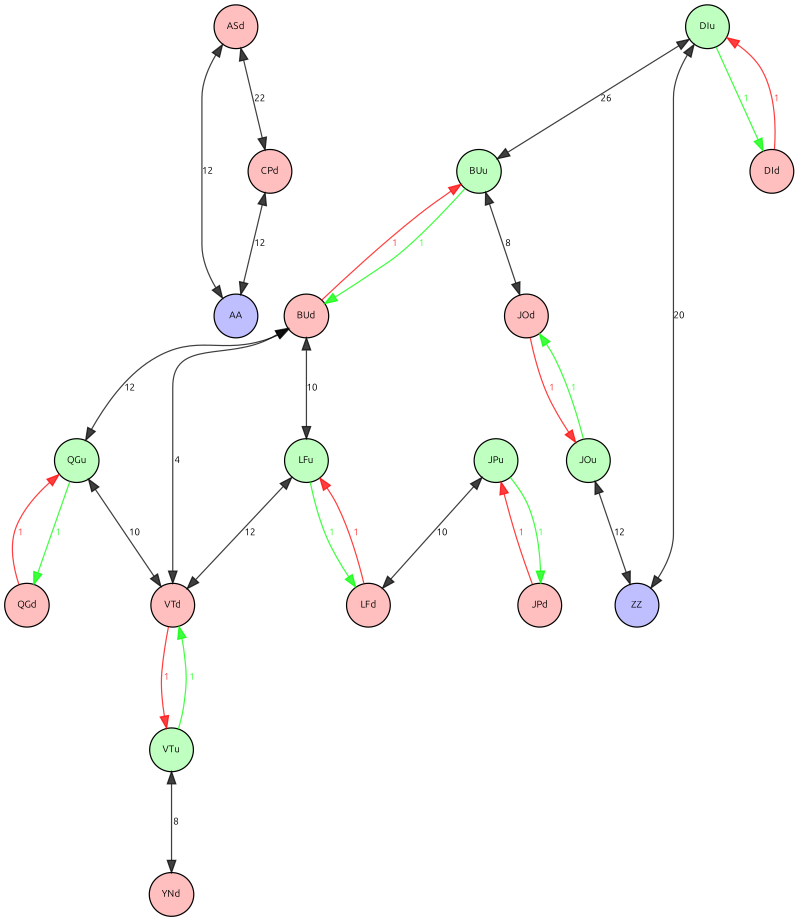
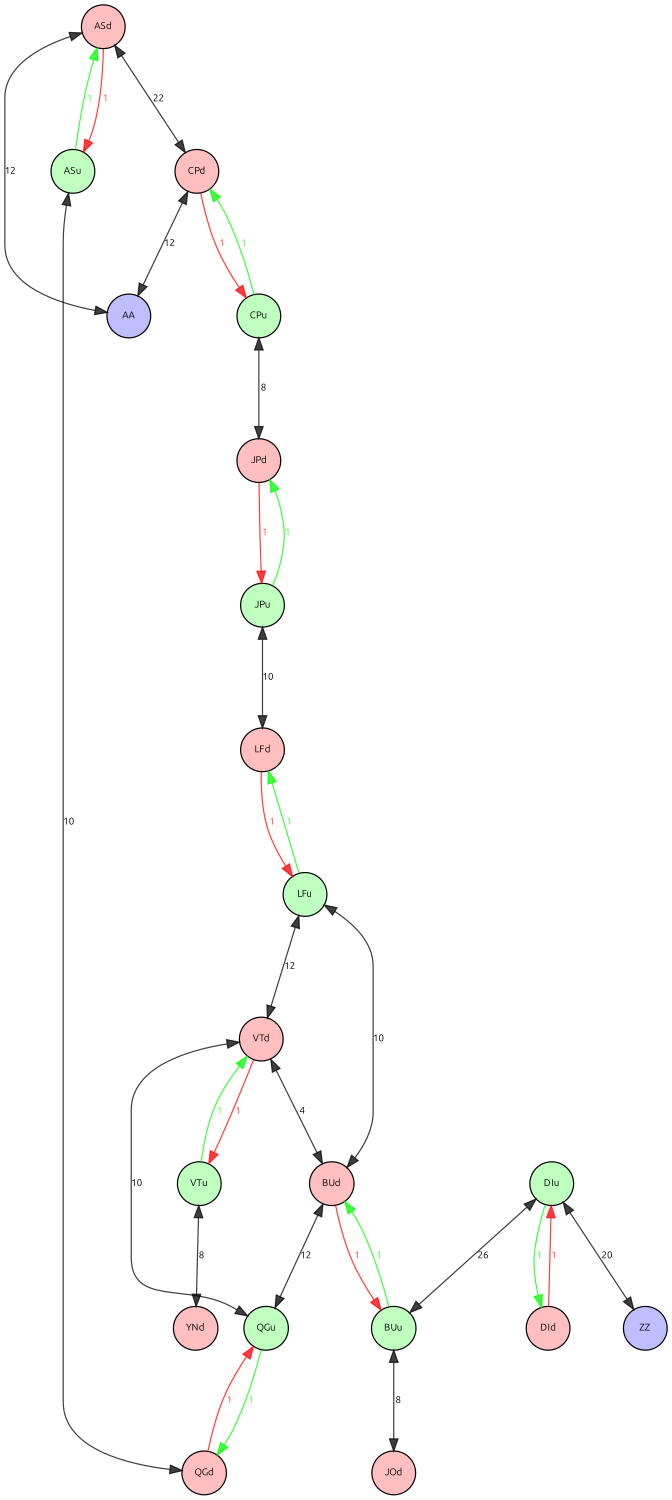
node "ASu": added
node "CPu": added
node "JOu": removed
